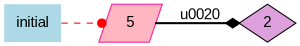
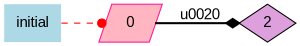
node "5": label "5" -> "0"
